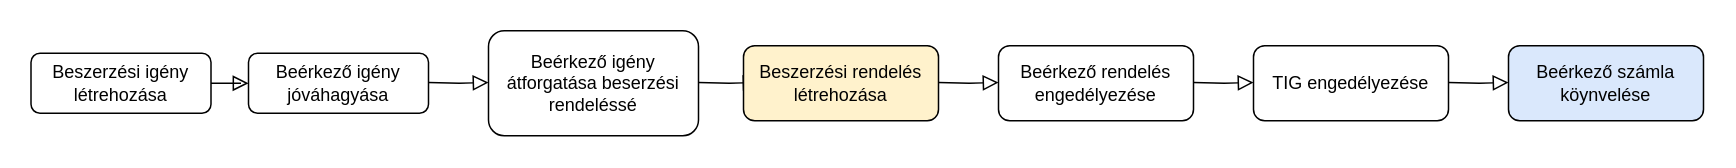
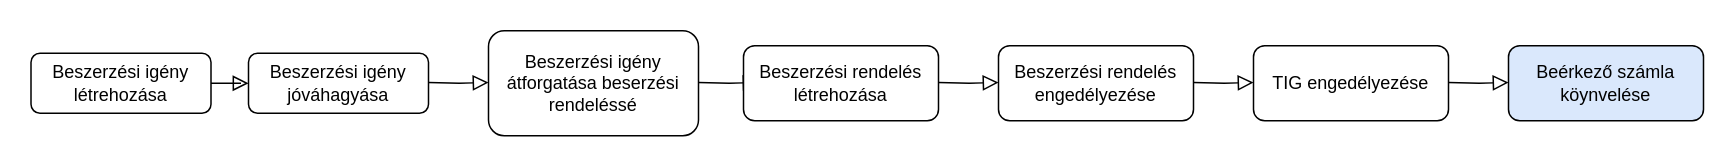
node "Beérkező igény jóváhagyása": label "Beérkező igény jóváhagyása" -> "Beszerzési igény jóváhagyása"
node "Beérkező igény átforgatása beserzési rendeléssé": label "Beérkező igény átforgatása beserzési rendeléssé" -> "Beszerzési igény átforgatása beserzési rendeléssé"
node "Beszerzési rendelés létrehozása": fillcolor #fff2cc -> #ffffff
node "Beérkező rendelés engedélyezése": label "Beérkező rendelés engedélyezése" -> "Beszerzési rendelés engedélyezése"
